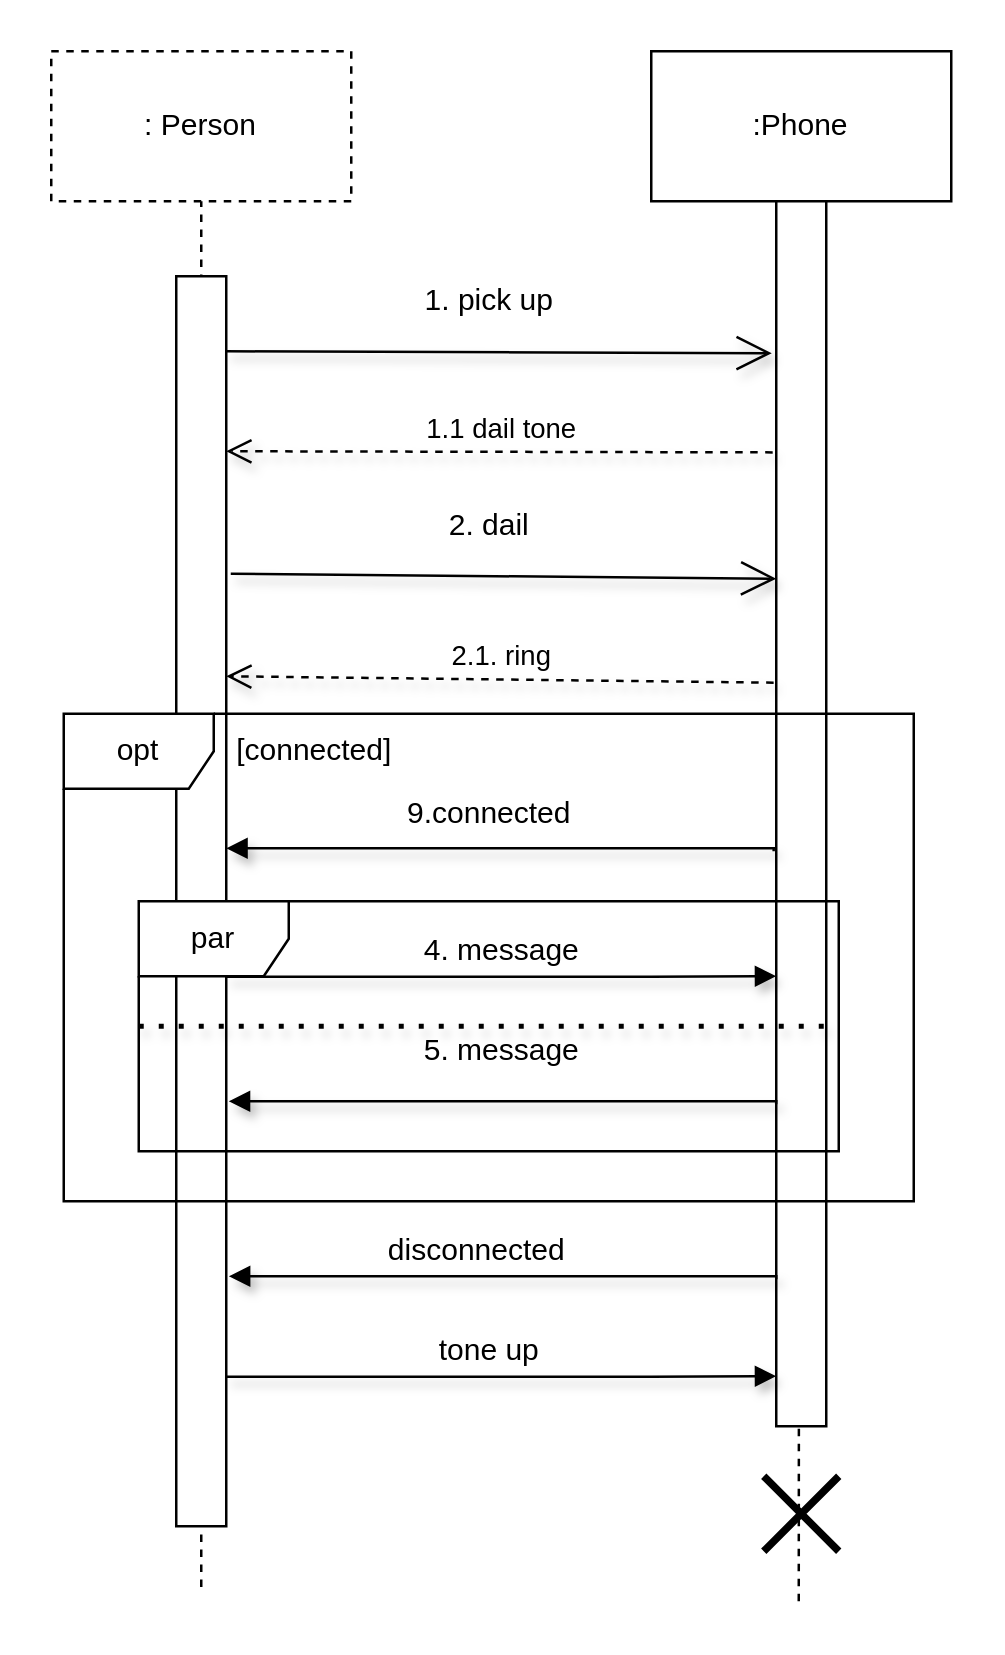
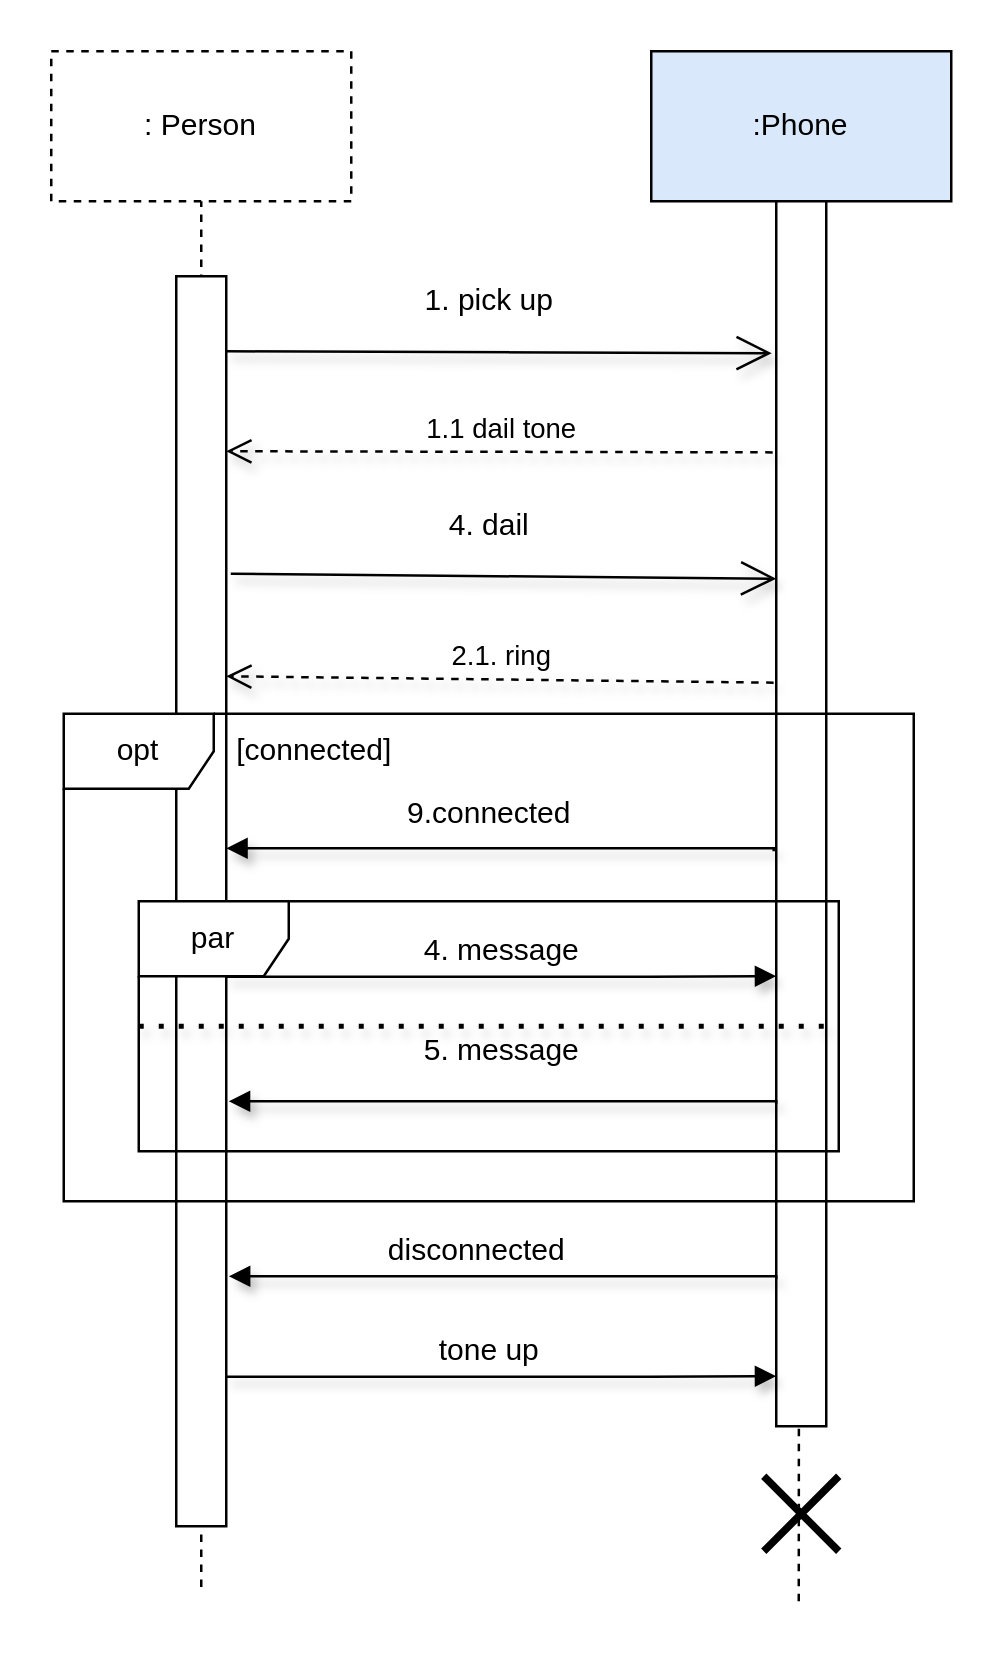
node ":Phone": fillcolor #ffffff -> #dae8fc
node "2. dail": label "2. dail" -> "4. dail"
